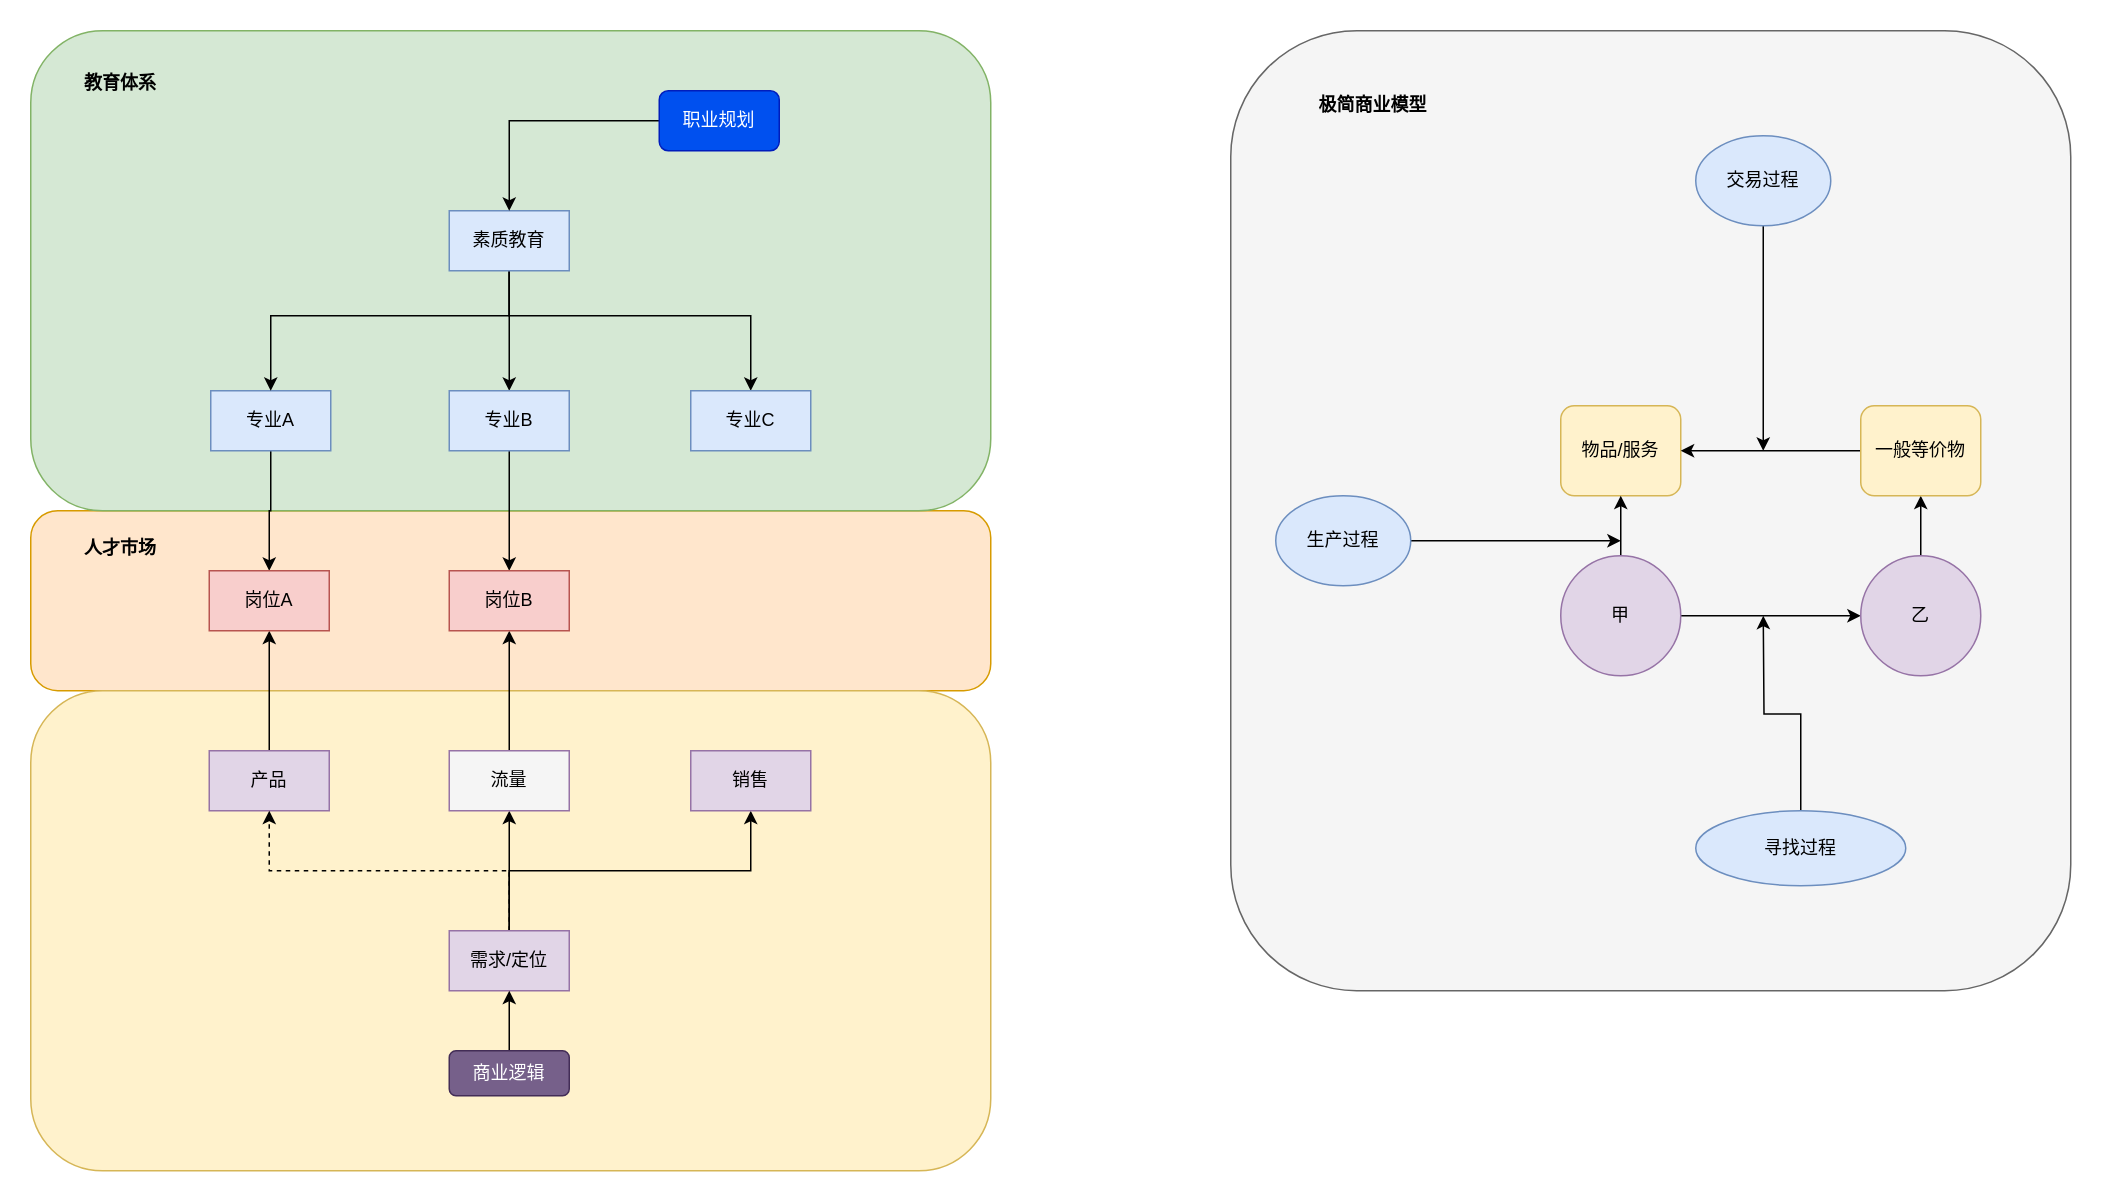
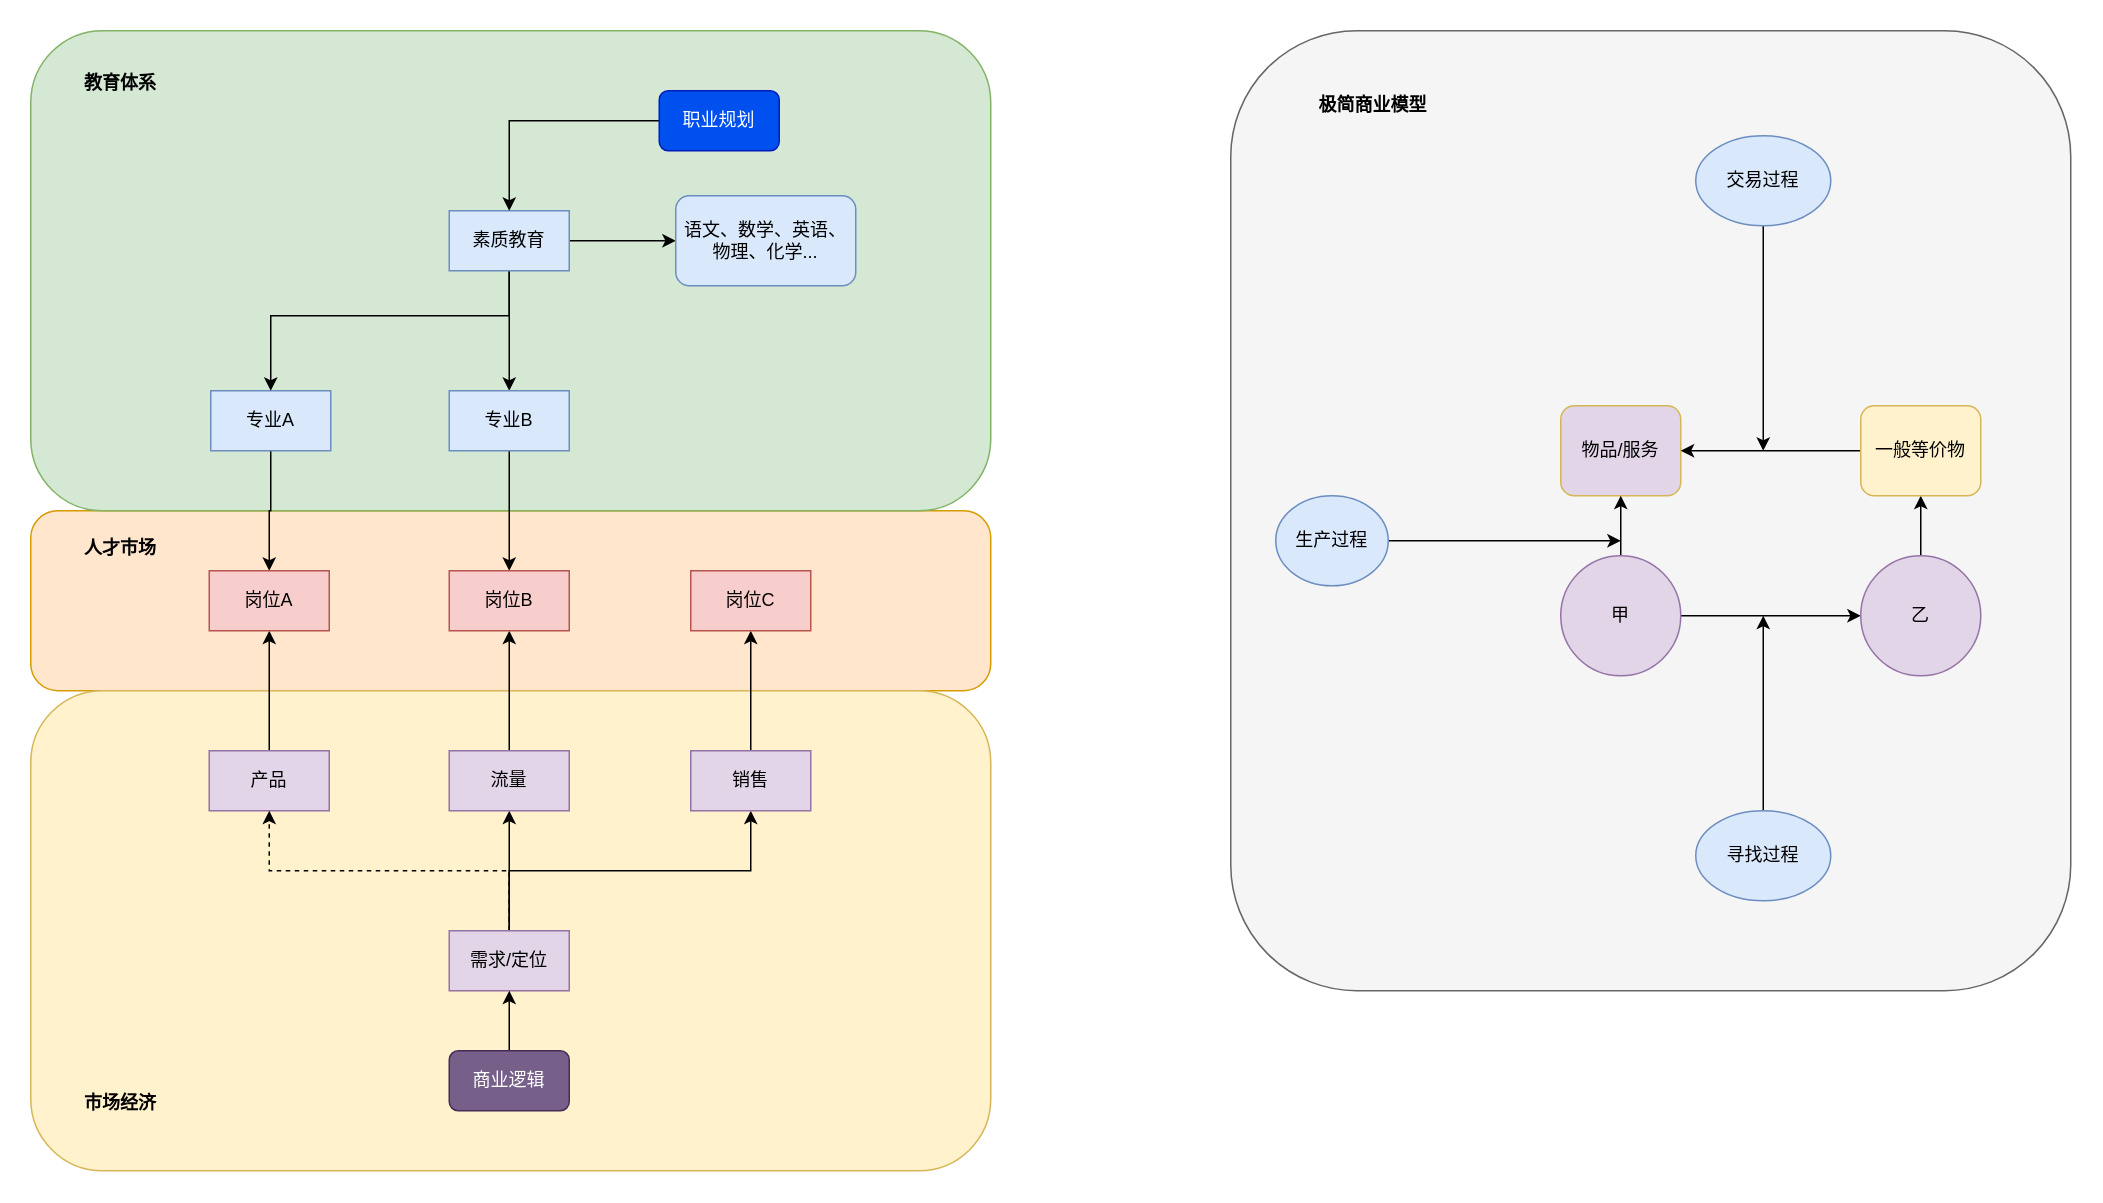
edge "素质教育" -> "语文、数学、英语、物理、化学...": added
node "语文、数学、英语、物理、化学...": added
edge "素质教育" -> "专业C": removed
node "专业C": removed
node "物品/服务": fillcolor #fff2cc -> #e1d5e7
node "生产过程": size 135x90 -> 113x90
node "岗位C": added
edge "销售" -> "岗位C": added
node "流量": fillcolor #f5f5f5 -> #e1d5e7
node "寻找过程": size 210x75 -> 135x90
node "商业逻辑": size 120x45 -> 120x60
node "市场经济": added
